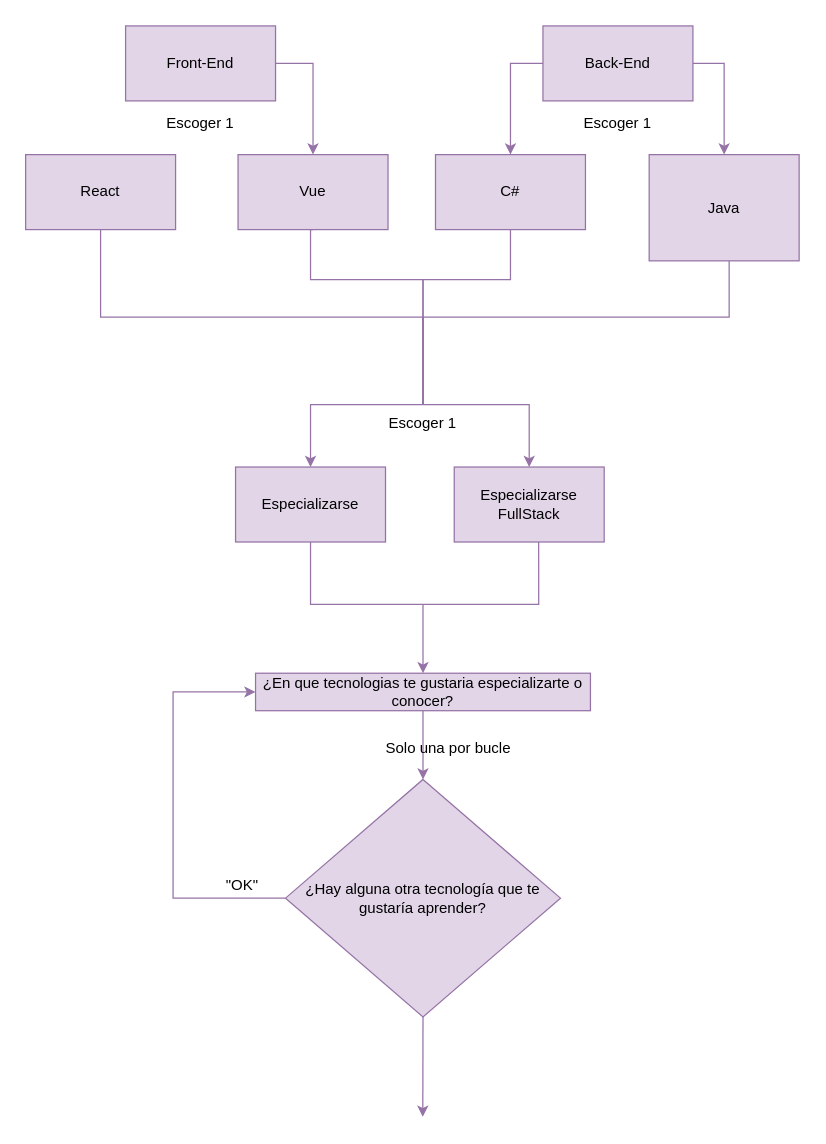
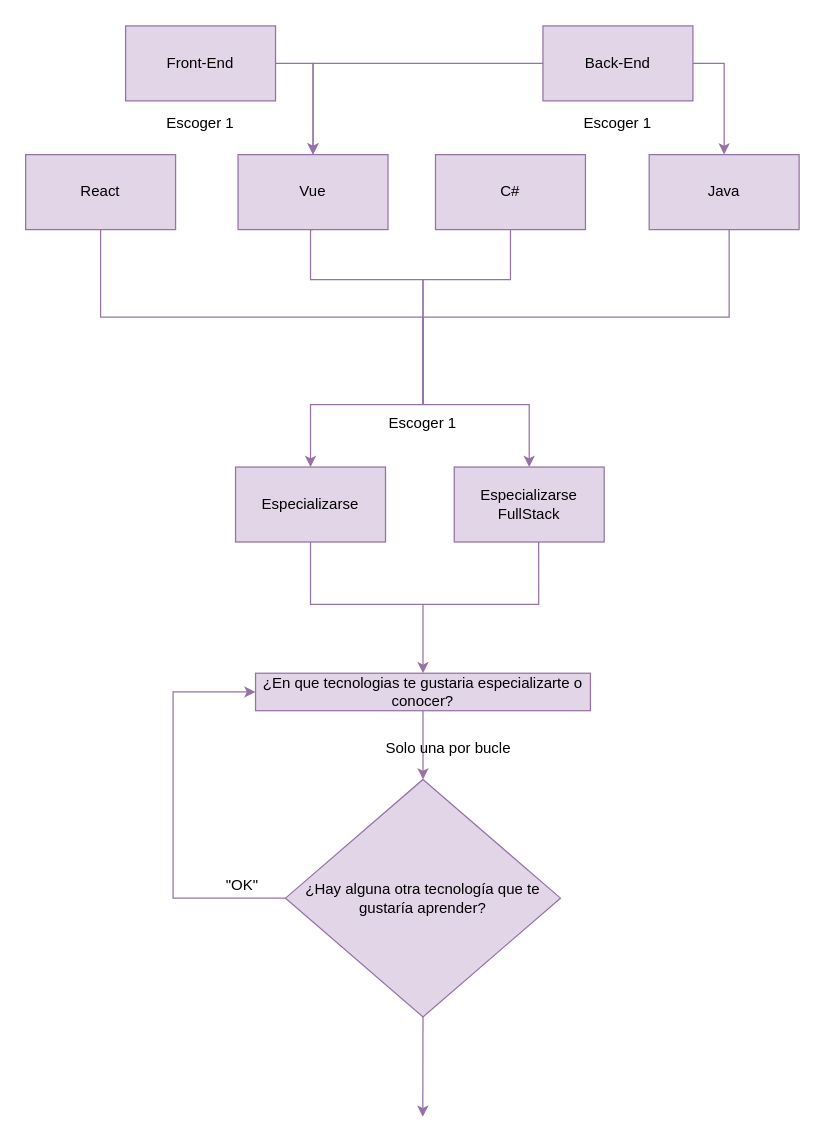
edge "Back-End" -> "C#": now "Back-End" -> "Vue"
node "Java": size 150x106 -> 150x75
